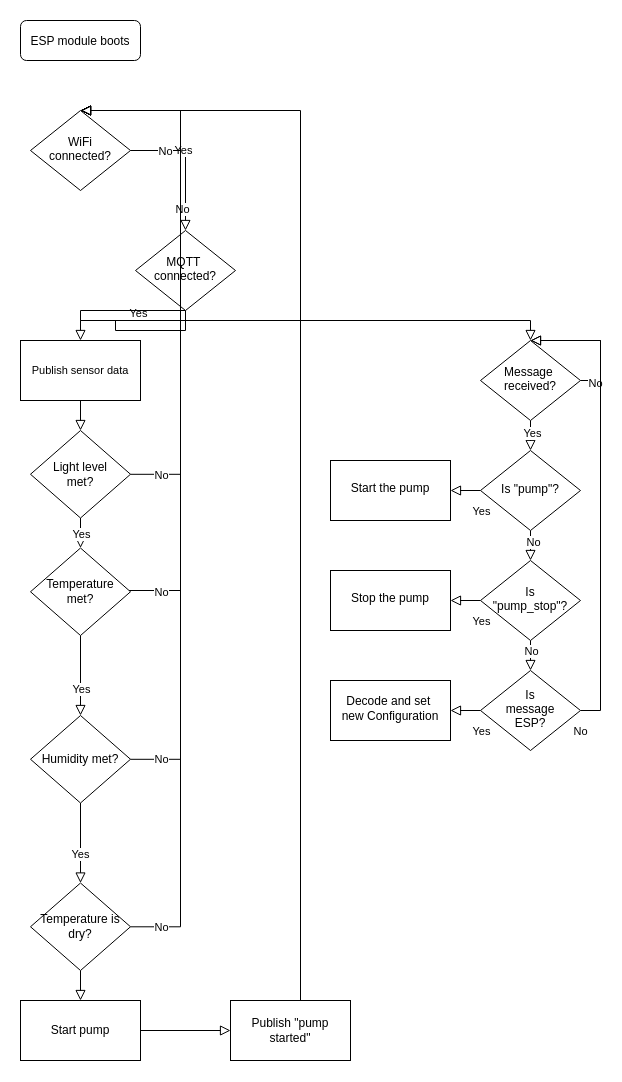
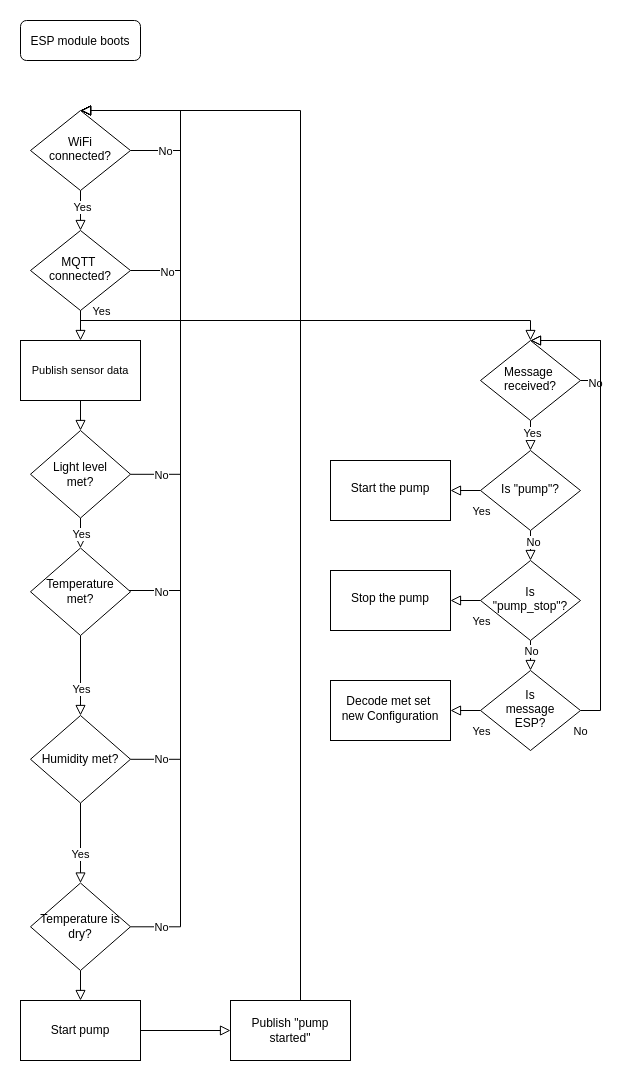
node "MQTT connected?": moved (186, 271) -> (81, 271)
node "Decode and set new Configuration": label "Decode and set new Configuration" -> "Decode met set new Configuration"
